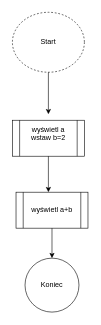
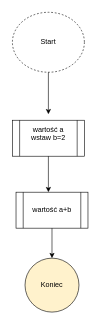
node "wyświetl a wstaw b=2": label "wyświetl a wstaw b=2" -> "wartość a wstaw b=2"
node "wyświetl a+b": label "wyświetl a+b" -> "wartość a+b"
node "Koniec": fillcolor #ffffff -> #fff2cc
